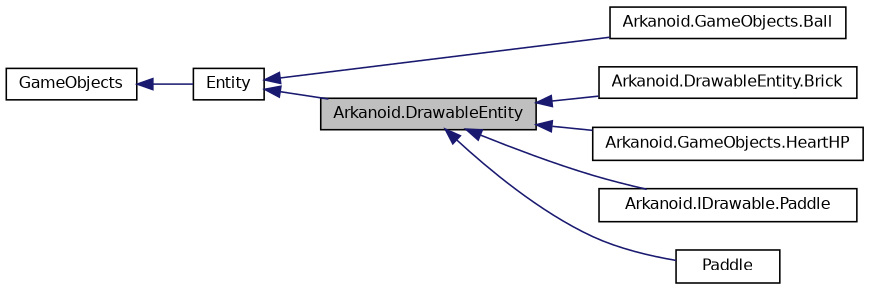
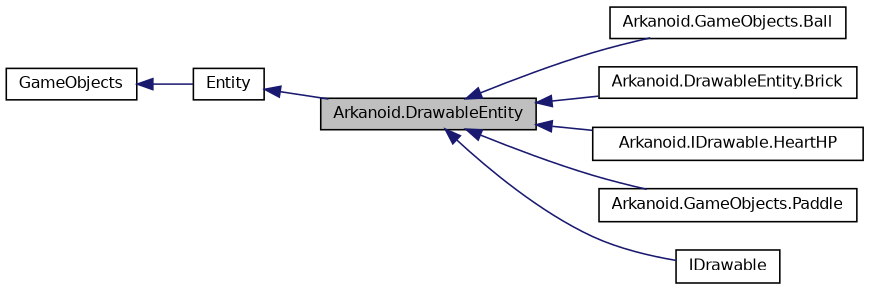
edge "Arkanoid.GameObjects.Ball" -> "Entity": now "Arkanoid.GameObjects.Ball" -> "Arkanoid.DrawableEntity"
node "Arkanoid.GameObjects.HeartHP": label "Arkanoid.GameObjects.HeartHP" -> "Arkanoid.IDrawable.HeartHP"
node "Arkanoid.IDrawable.Paddle": label "Arkanoid.IDrawable.Paddle" -> "Arkanoid.GameObjects.Paddle"
node "Paddle": label "Paddle" -> "IDrawable"
